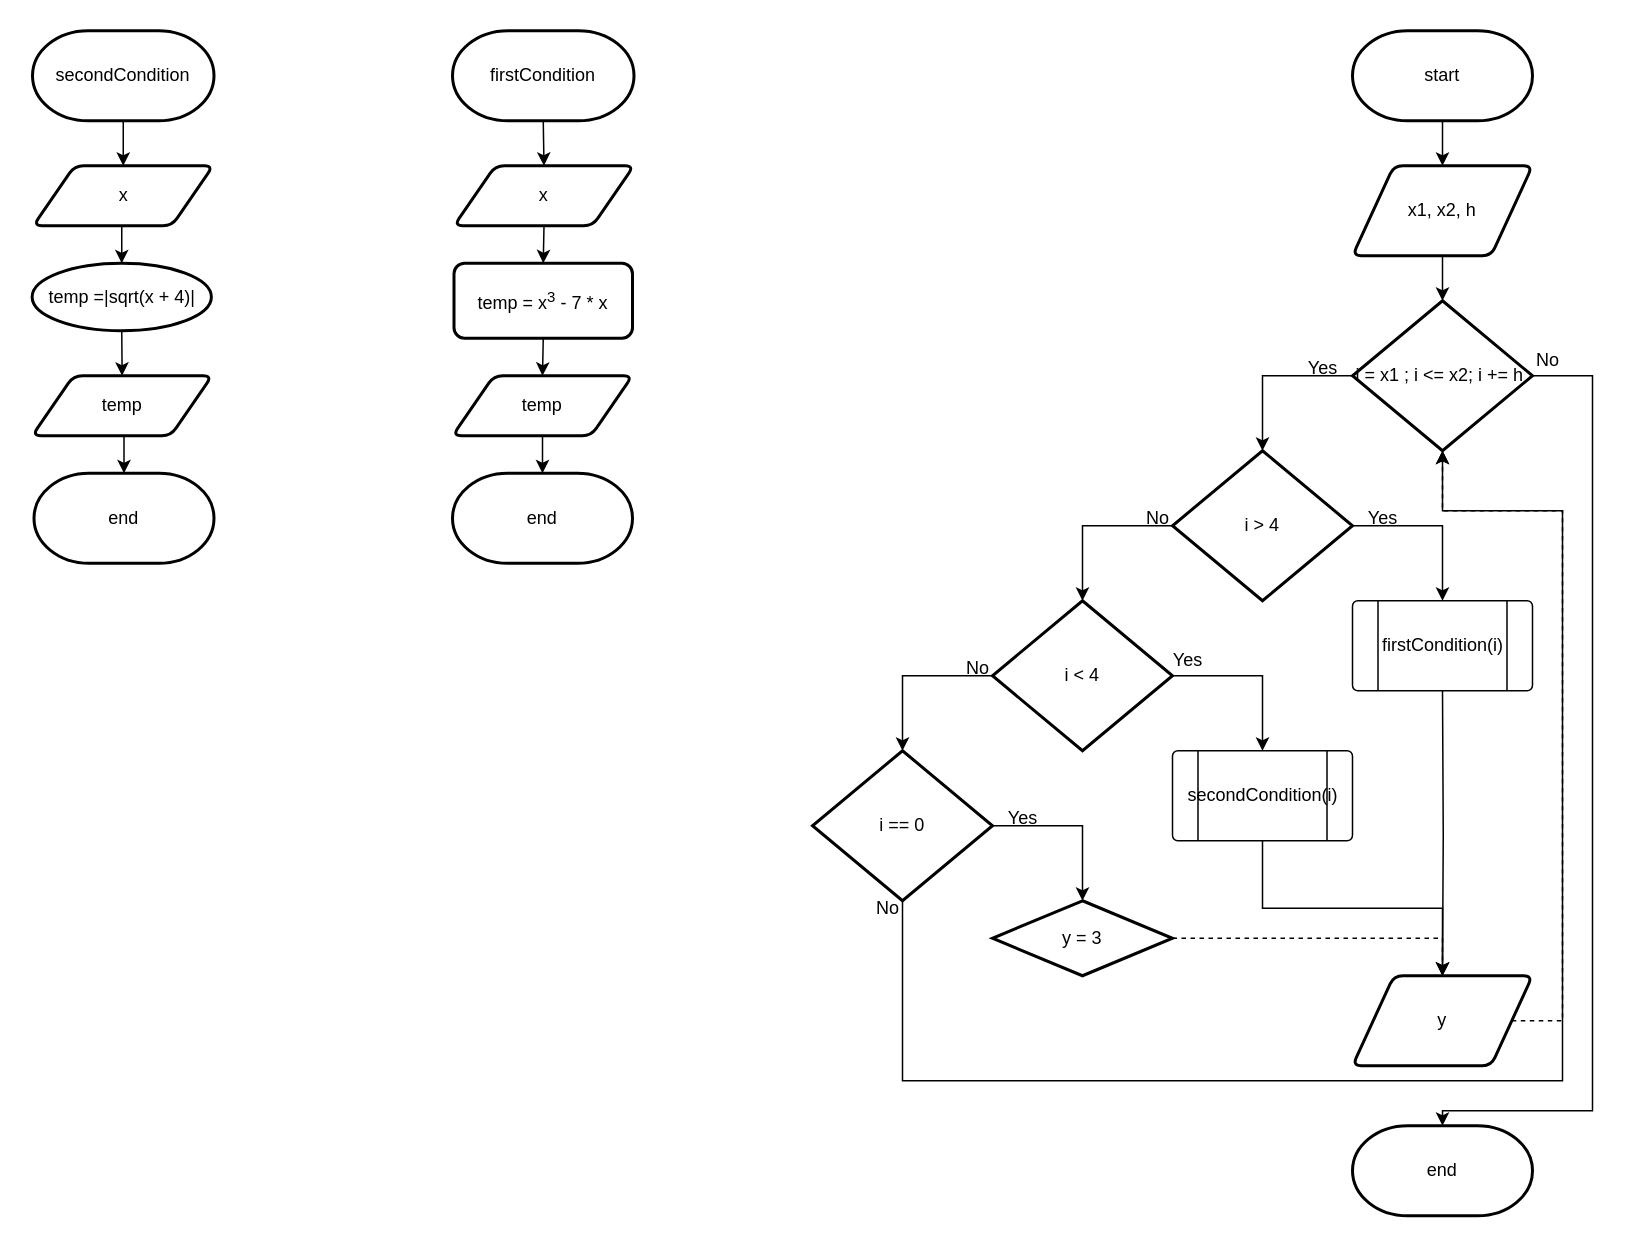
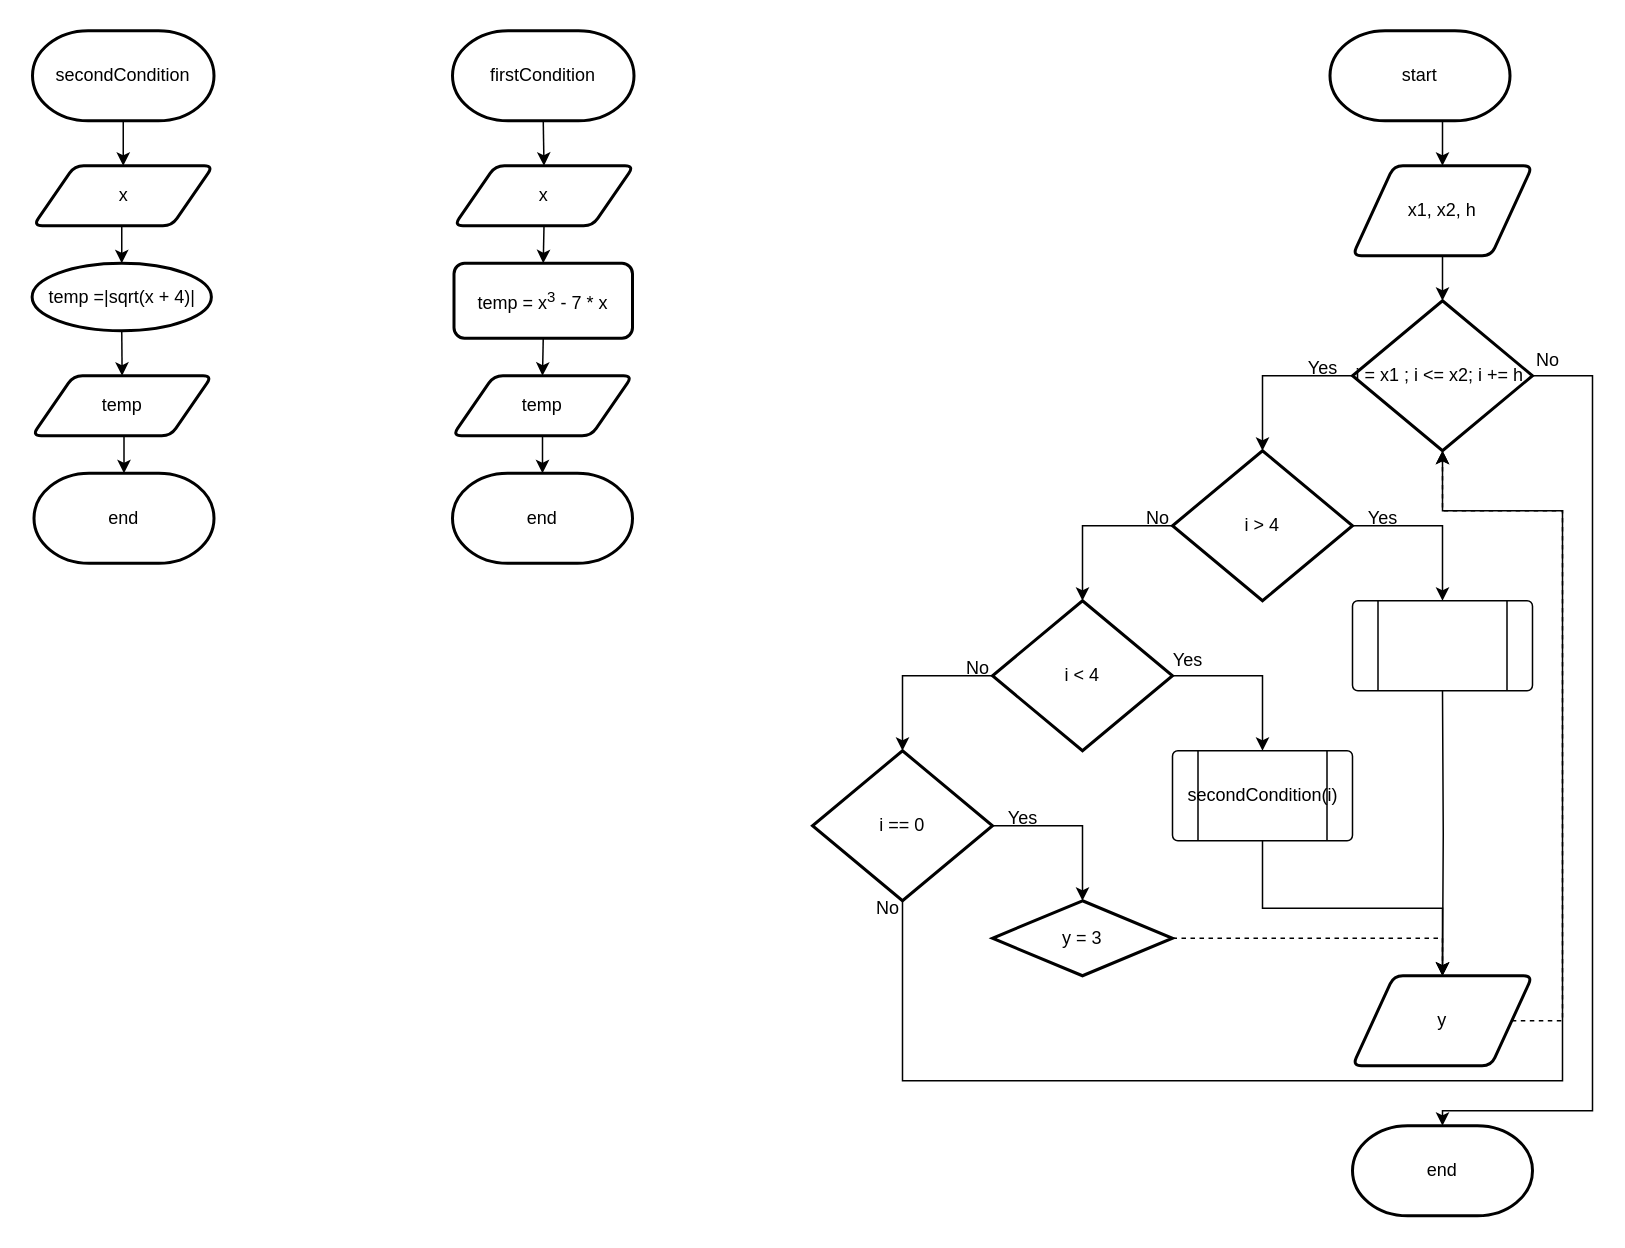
node "start": moved (1442, 76) -> (1420, 76)
node "firstCondition(i)": removed
